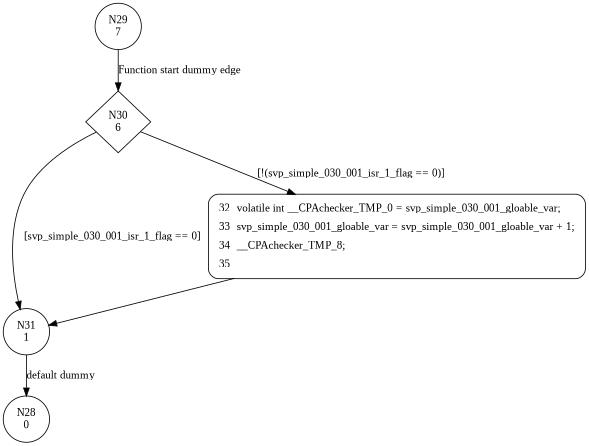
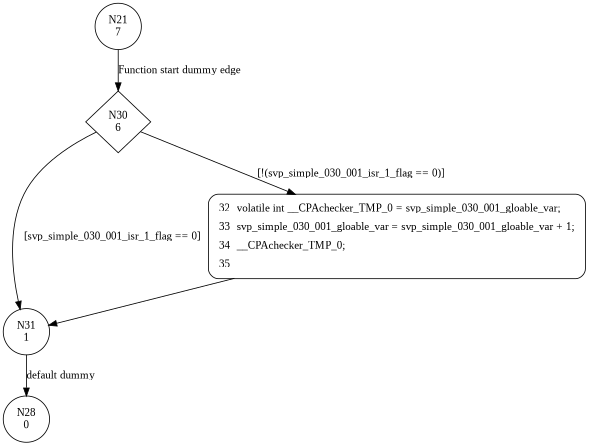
node "N29 7": label "N29 7" -> "N21 7"
node "32": text "__CPAchecker_TMP_8;" -> "__CPAchecker_TMP_0;"
